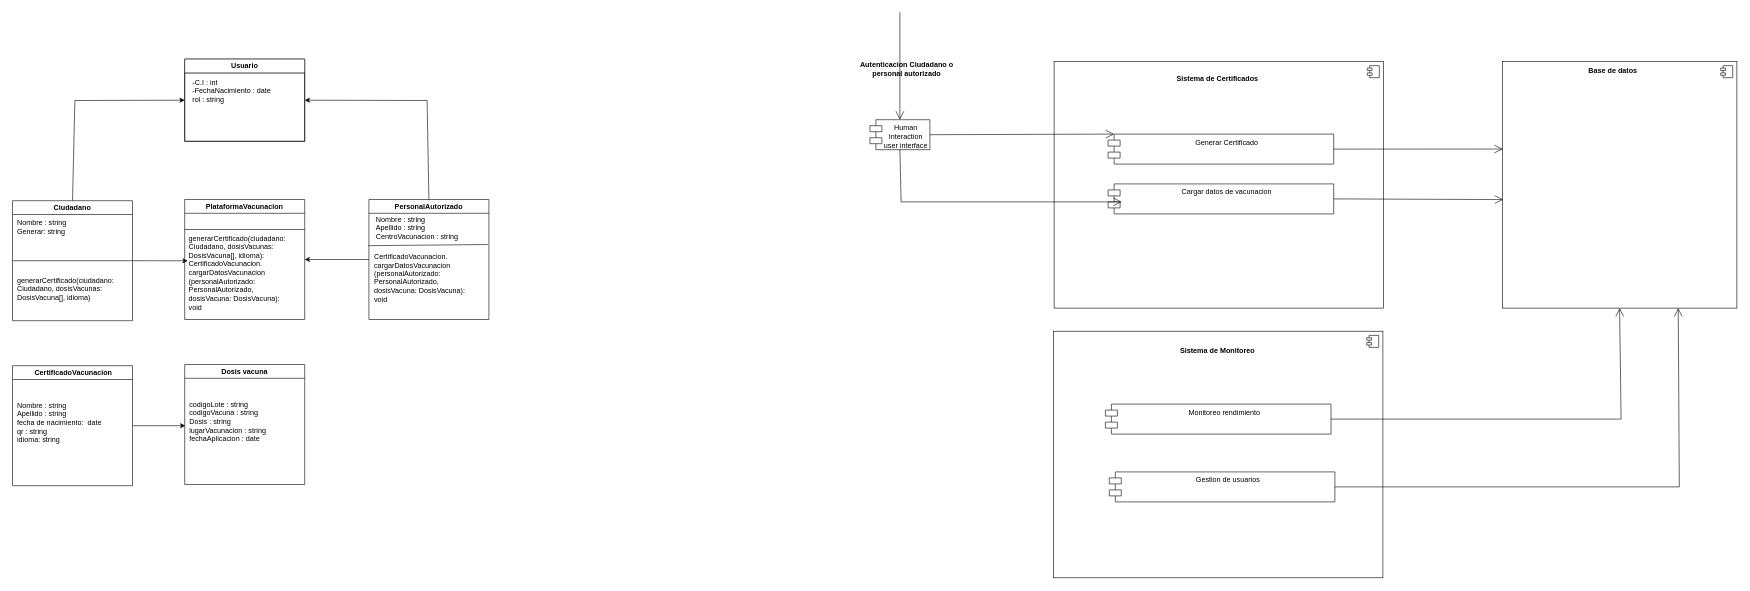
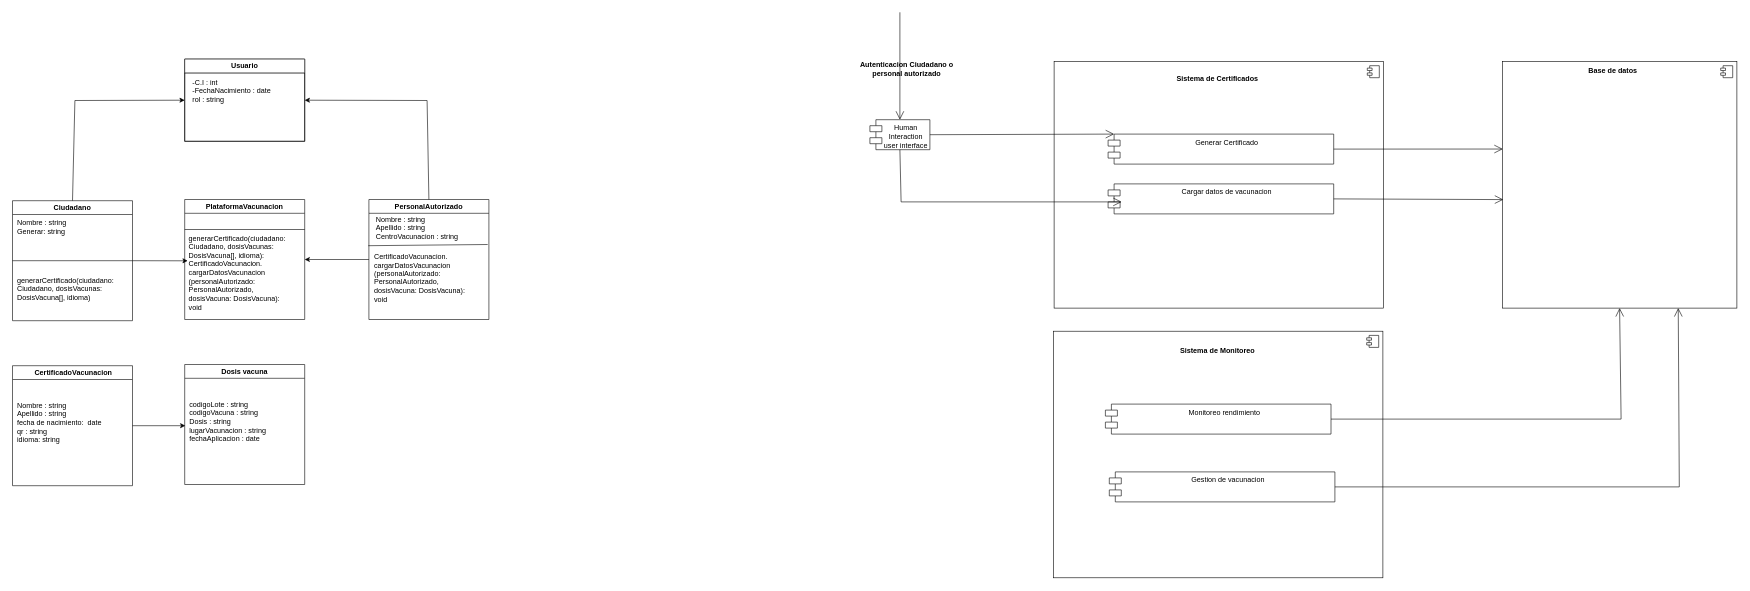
node "Gestion de usuarios": label "Gestion de usuarios" -> "Gestion de vacunacion"
